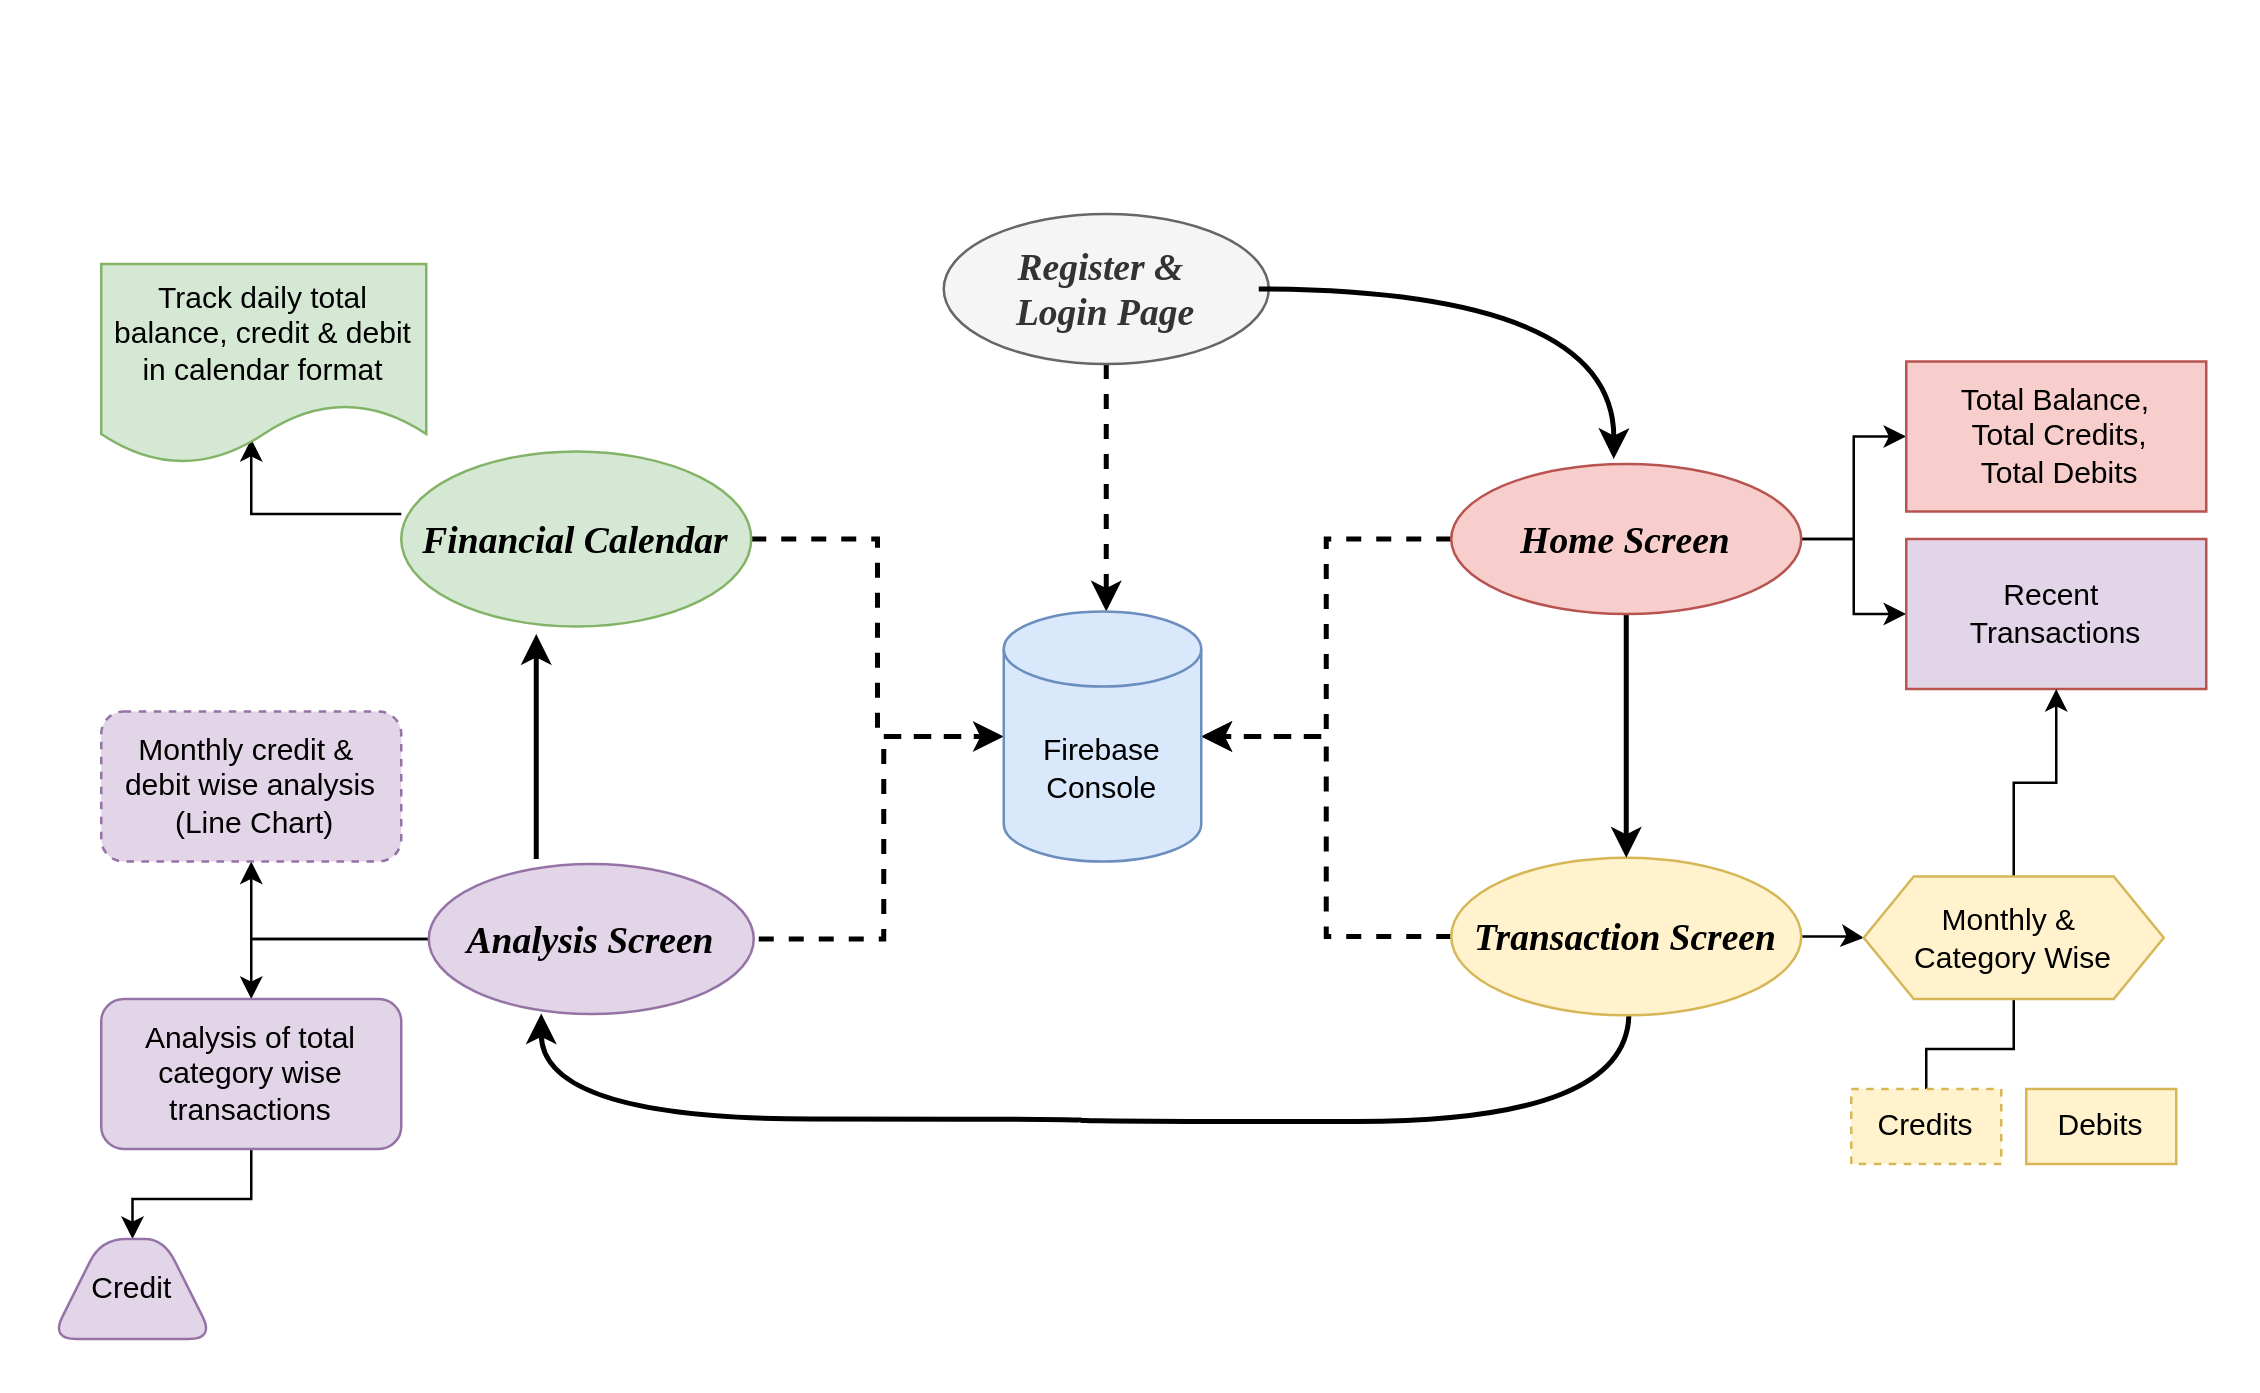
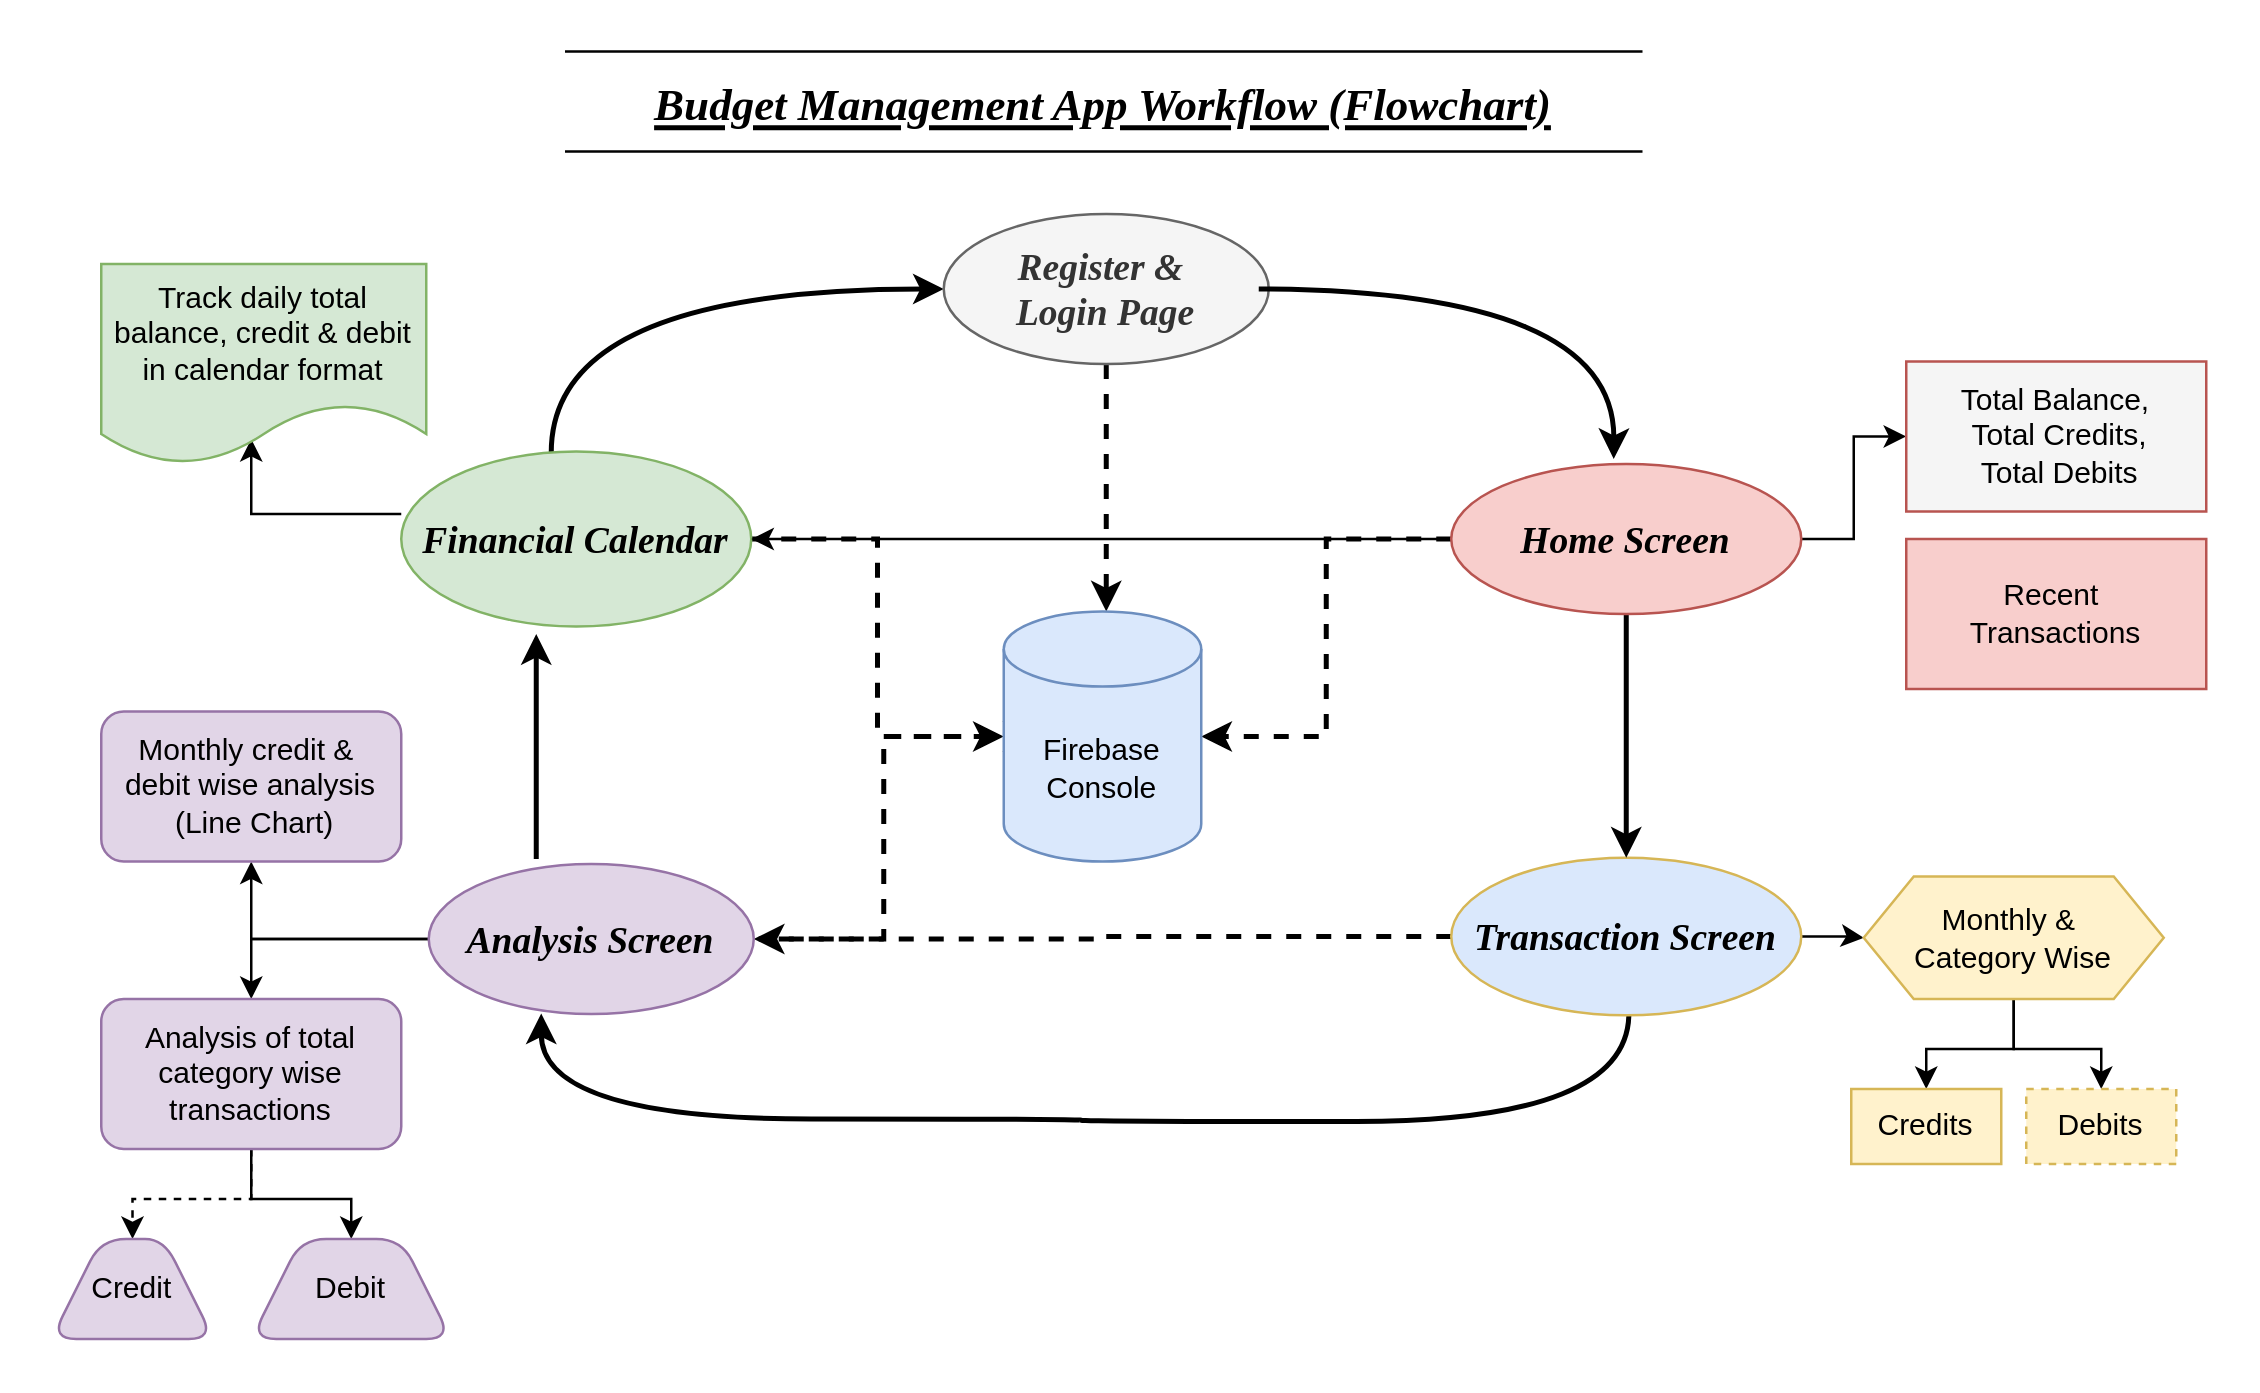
node "Budget Management App Workflow (Flowchart)": added
edge "Financial Calendar" -> "Register & Login Page": added
node "Total Balance, Total Credits, Total Debits": fillcolor #f8cecc -> #f5f5f5
edge "Home Screen" -> "Recent Transactions": now "Home Screen" -> "Financial Calendar"
node "Recent Transactions": fillcolor #e1d5e7 -> #f8cecc
edge "Monthly & Category Wise" -> "Recent Transactions": now "Monthly & Category Wise" -> "Debits"
node "Monthly credit & debit wise analysis (Line Chart)": style dashed -> solid
edge "Transaction Screen" -> "Firebase Console": now "Transaction Screen" -> "Analysis Screen"
node "Transaction Screen": fillcolor #fff2cc -> #dae8fc
edge "Monthly & Category Wise" -- "Credits": arrowhead none -> classic
node "Credits": style dashed -> solid
node "Debits": style solid -> dashed
edge "Analysis of total category wise transactions" -> "Credit": style solid -> dashed
edge "Analysis of total category wise transactions" -> "Debit": added
node "Debit": added
